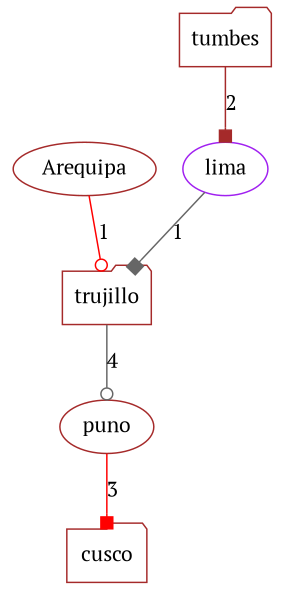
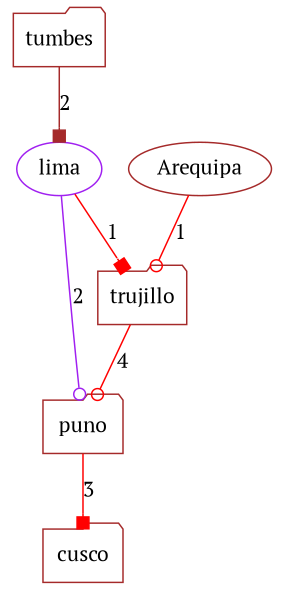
edge "lima" -> "trujillo": color gray40 -> red
edge "lima" -> "puno": added, label "2"
edge "trujillo" -> "puno": color gray40 -> red
node "puno": shape ellipse -> folder
